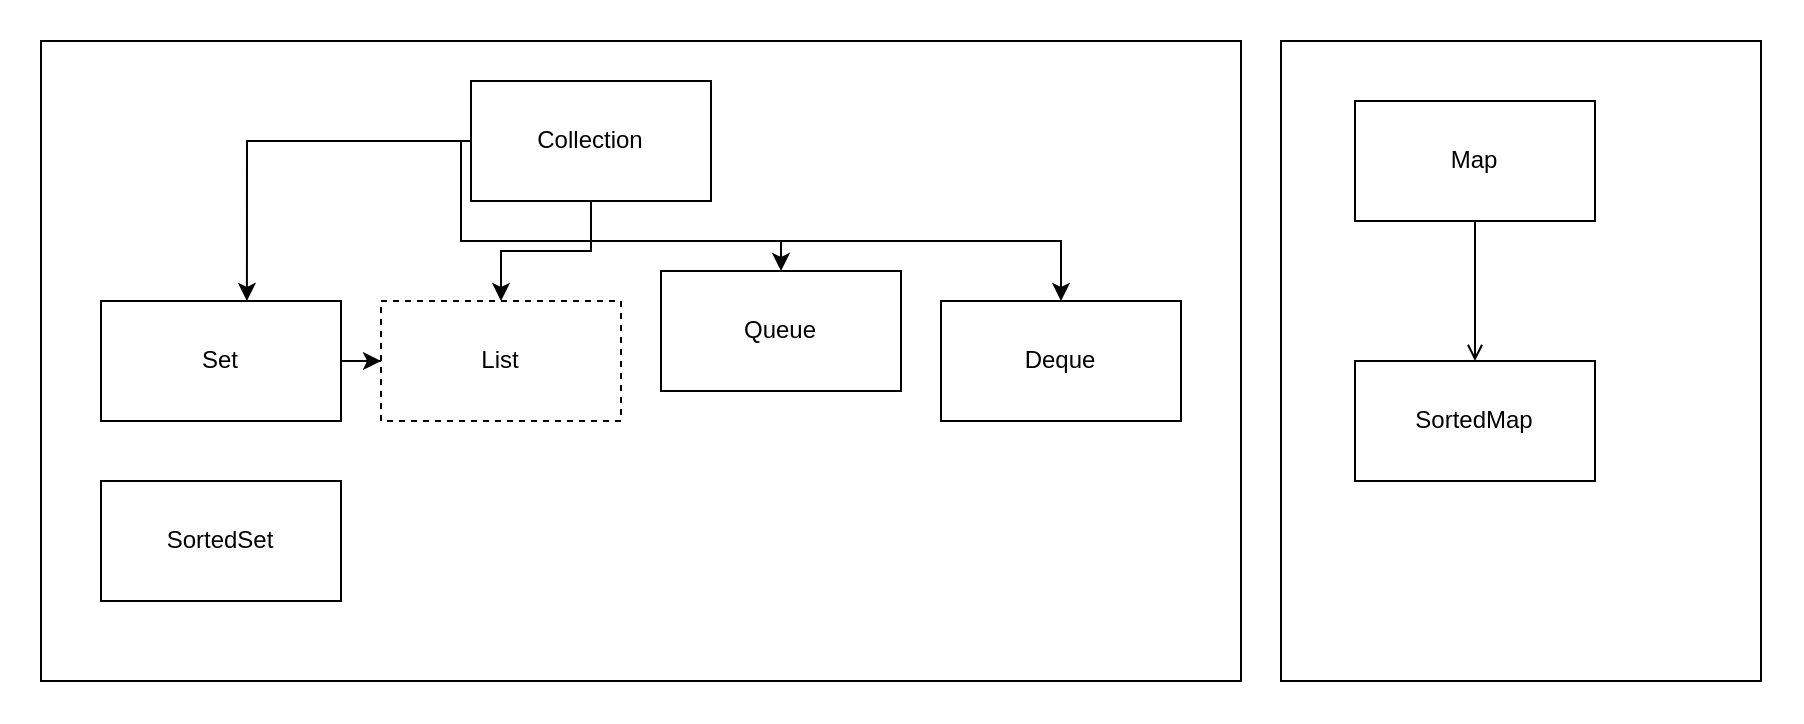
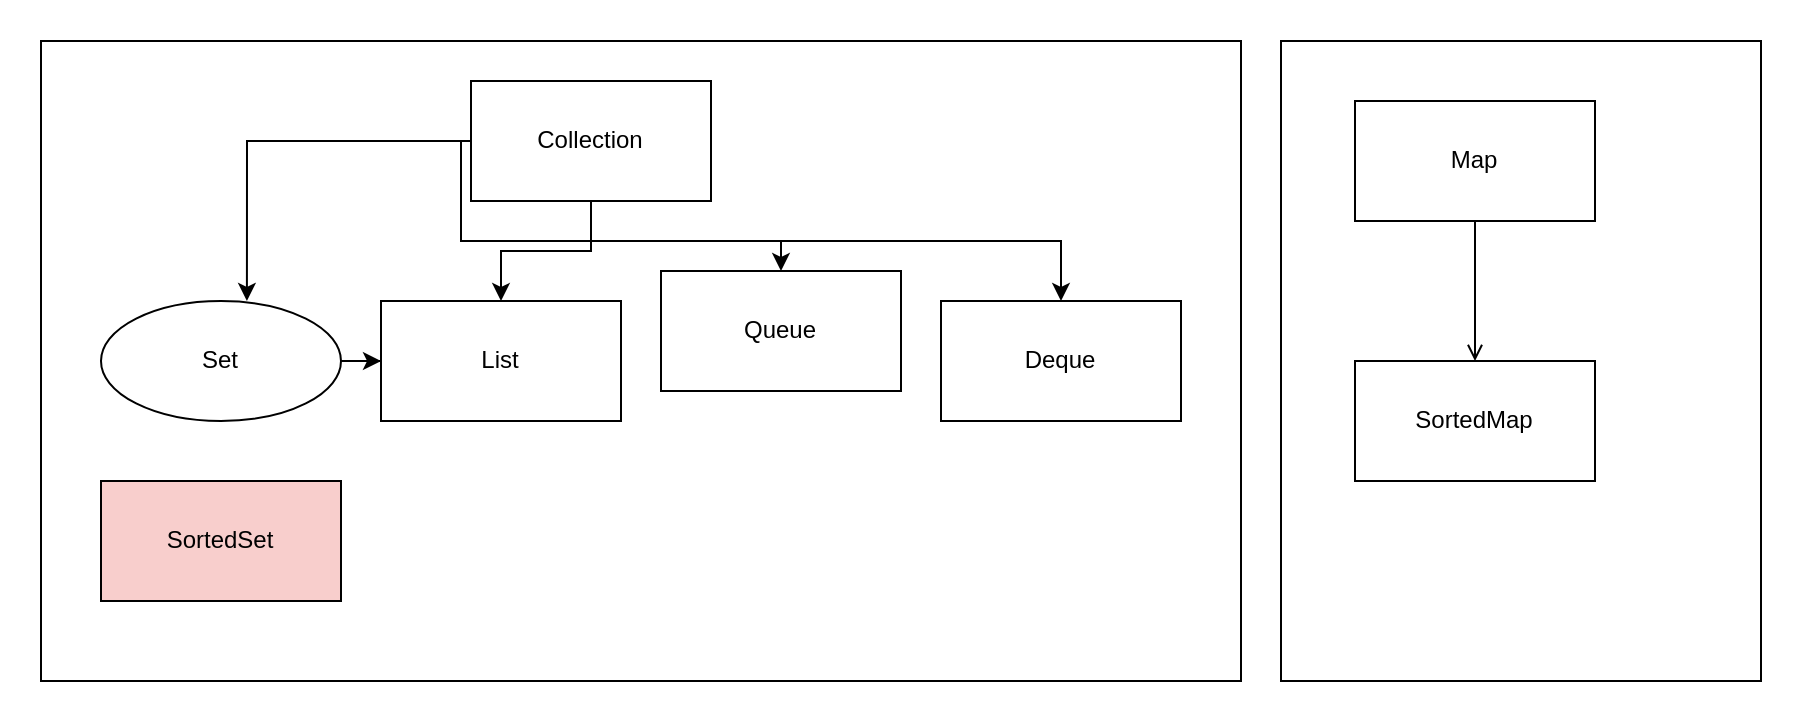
node "Set": shape rectangle -> ellipse
node "List": style dashed -> solid
node "SortedSet": fillcolor #ffffff -> #f8cecc
